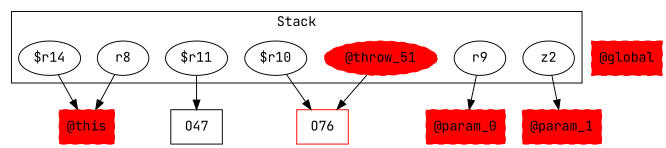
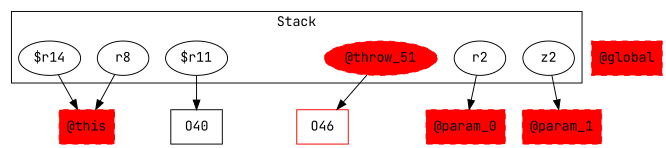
node "$r10": removed
node "r9": label "r9" -> "r2"
node "O47": label "O47" -> "O40"
node "O76": label "O76" -> "O46"
